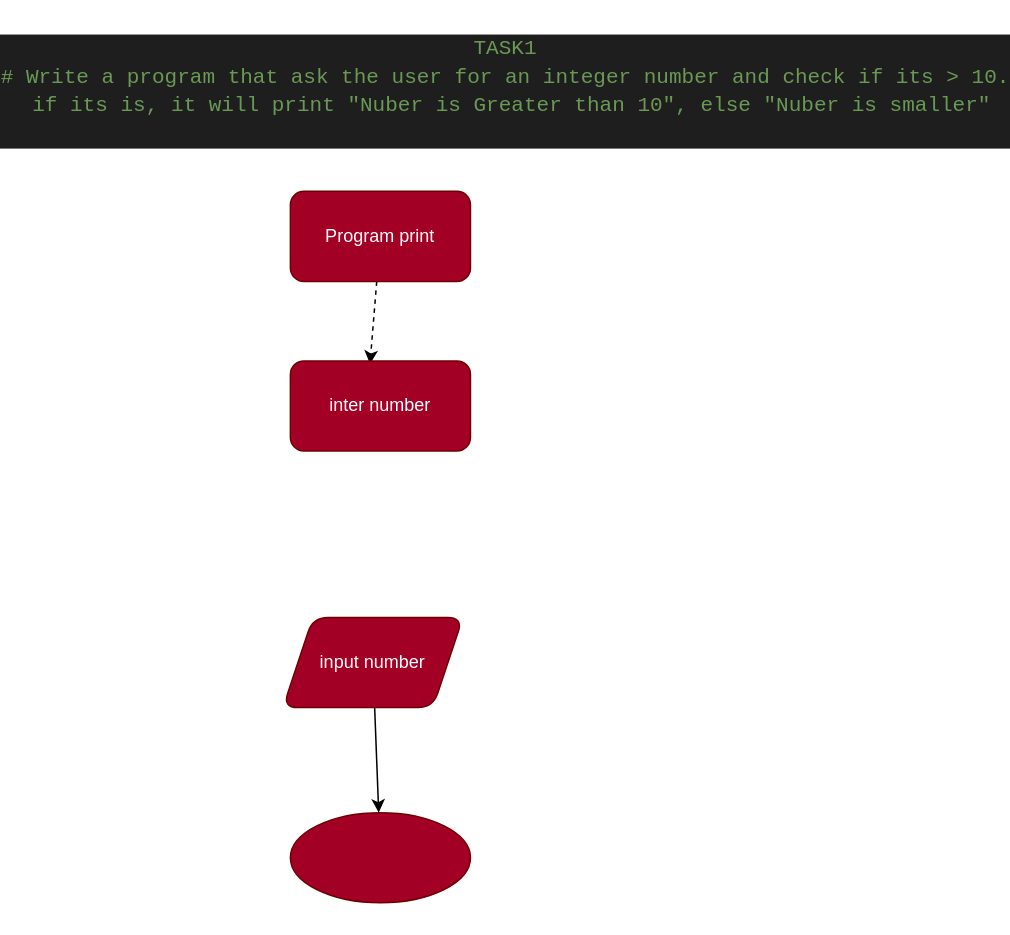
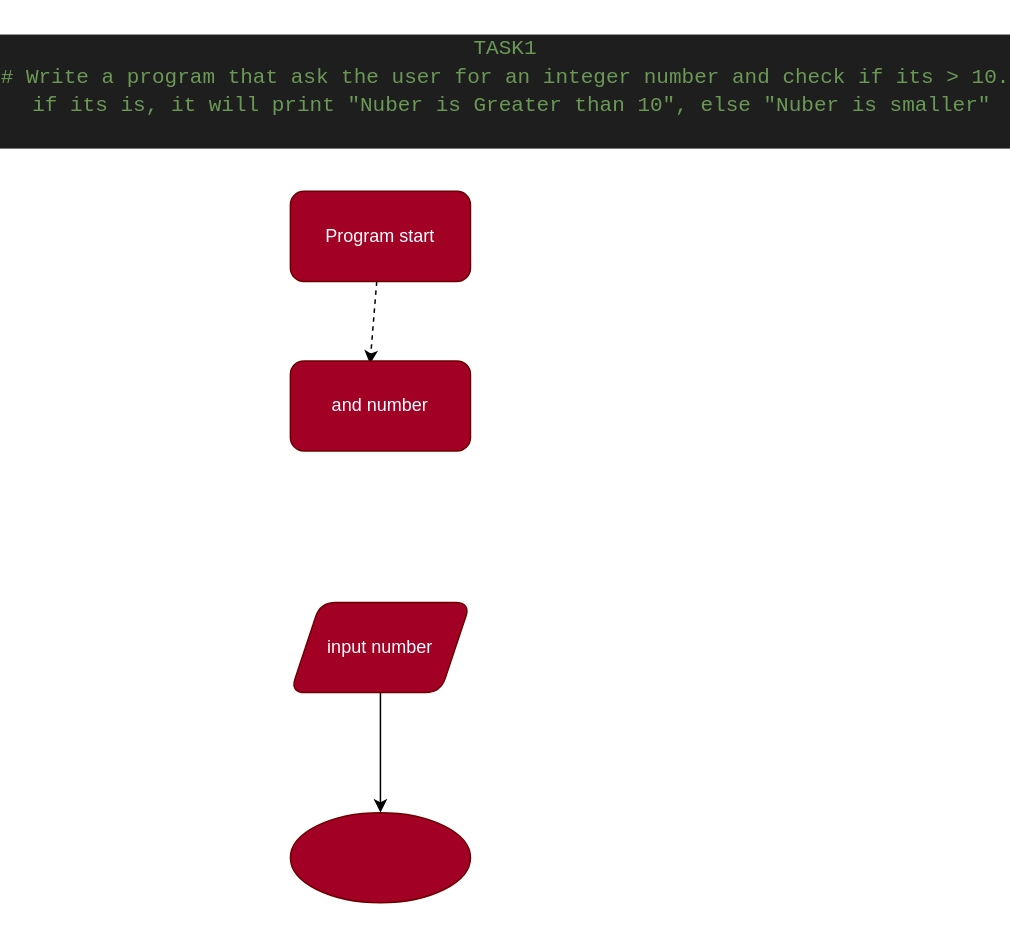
node "Program print": label "Program print" -> "Program start"
node "inter number": label "inter number" -> "and number"
node "input number": moved (373, 662) -> (380, 647)
